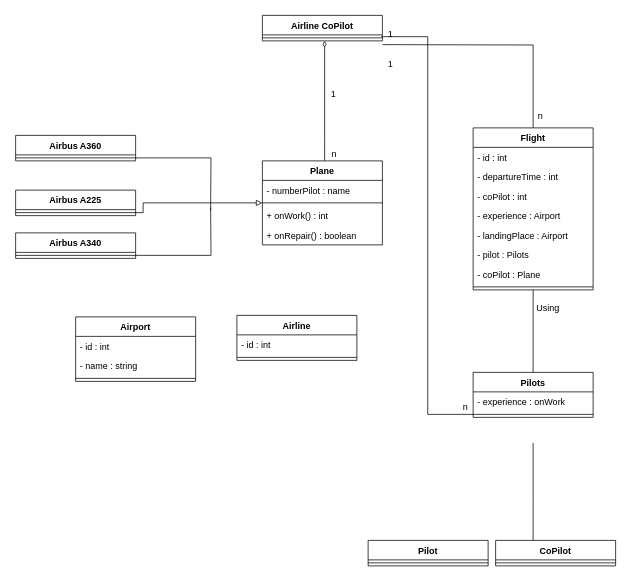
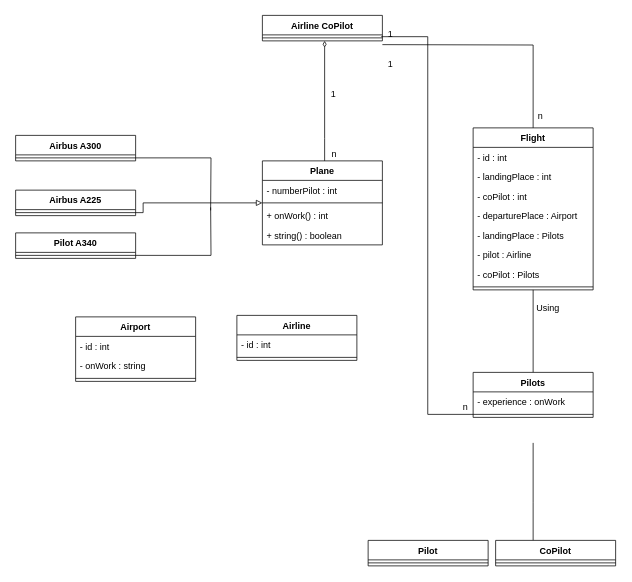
node "Airbus A360": label "Airbus A360" -> "Airbus A300"
node "- departureTime : int": label "- departureTime : int" -> "- landingPlace : int"
node "- numberPilot : name": label "- numberPilot : name" -> "- numberPilot : int"
node "- experience : Airport": label "- experience : Airport" -> "- departurePlace : Airport"
node "+ onRepair() : boolean": label "+ onRepair() : boolean" -> "+ string() : boolean"
node "- landingPlace : Airport": label "- landingPlace : Airport" -> "- landingPlace : Pilots"
node "Airbus A340": label "Airbus A340" -> "Pilot A340"
node "- pilot : Pilots": label "- pilot : Pilots" -> "- pilot : Airline"
node "- coPilot : Plane": label "- coPilot : Plane" -> "- coPilot : Pilots"
node "- name : string": label "- name : string" -> "- onWork : string"
